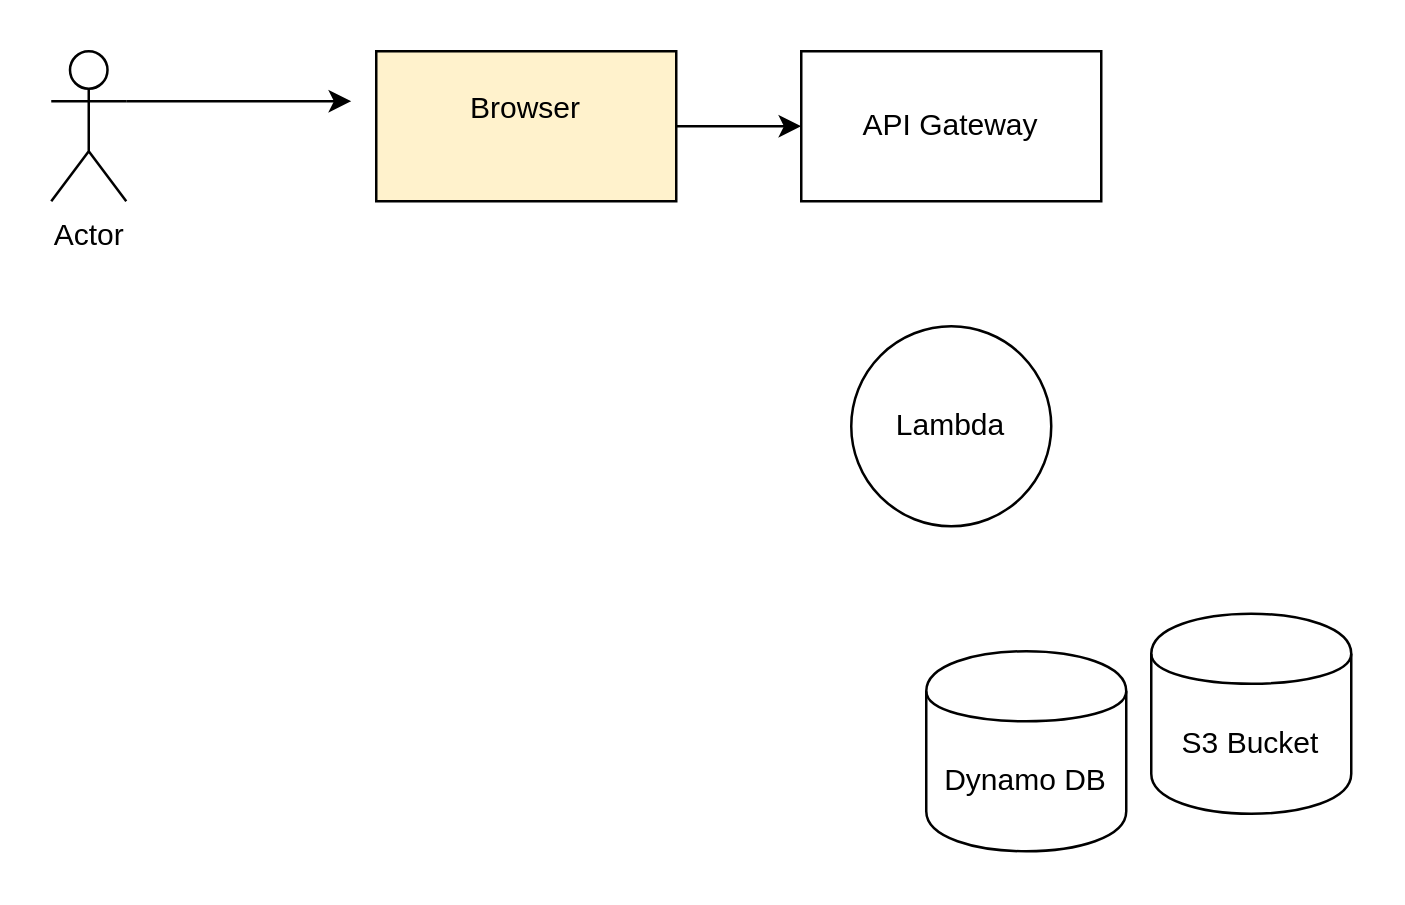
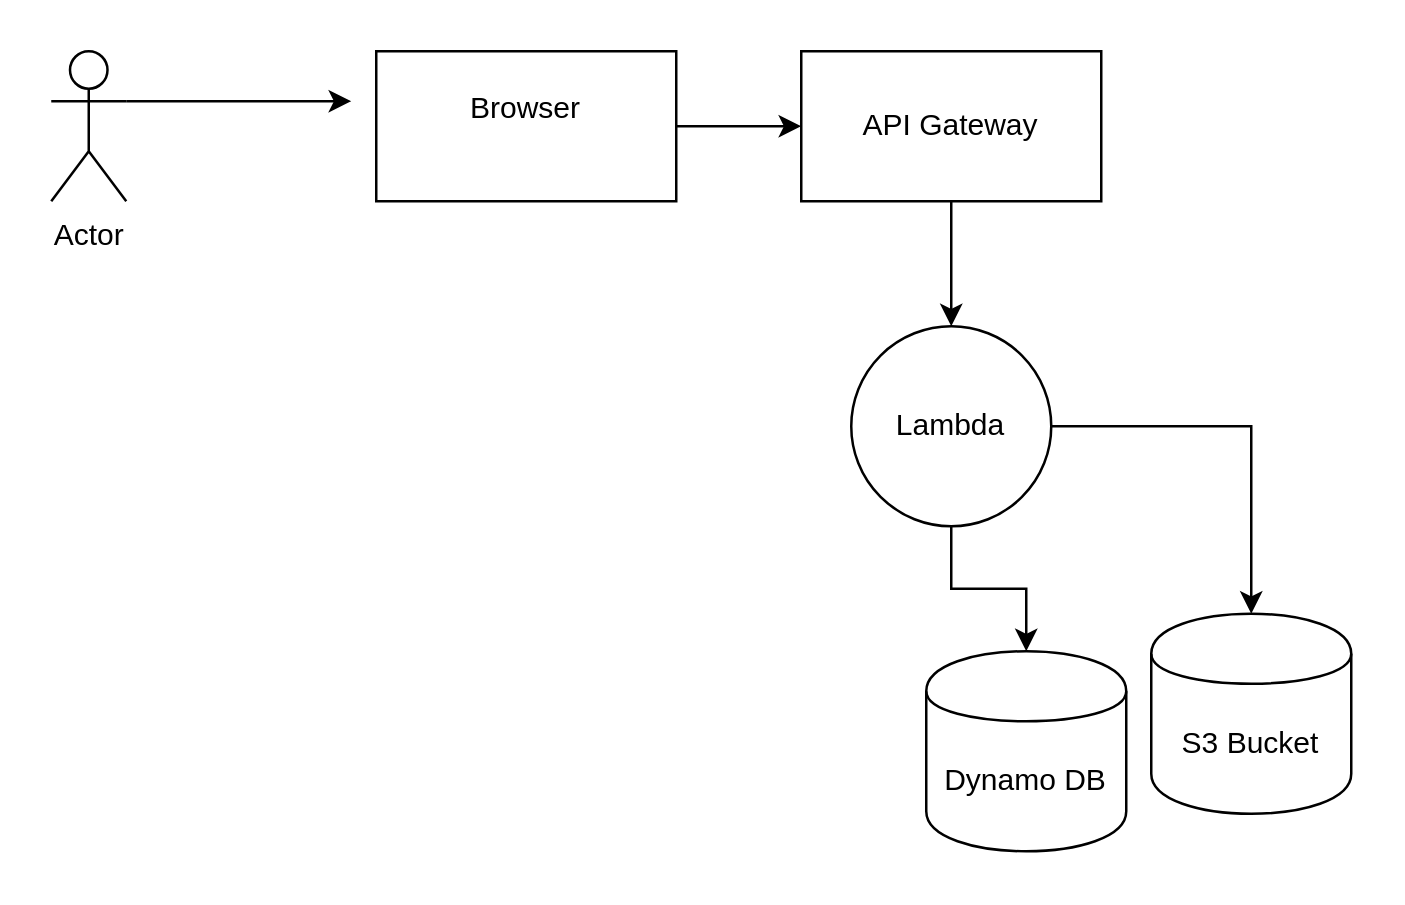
node "Browser": fillcolor #fff2cc -> #ffffff
edge "API Gateway" -> "Lambda": added
edge "Lambda" -> "S3 Bucket": added
edge "Lambda" -> "Dynamo DB": added
